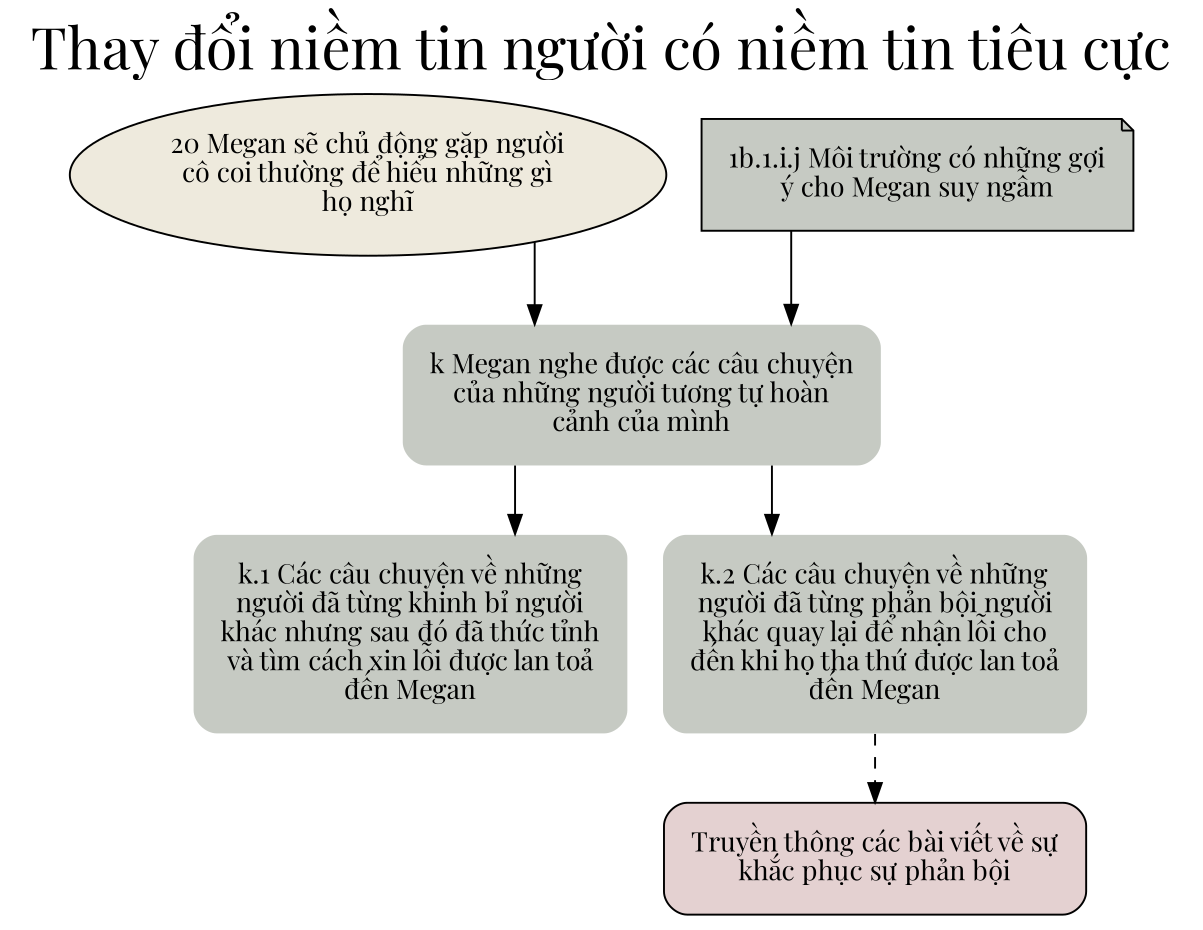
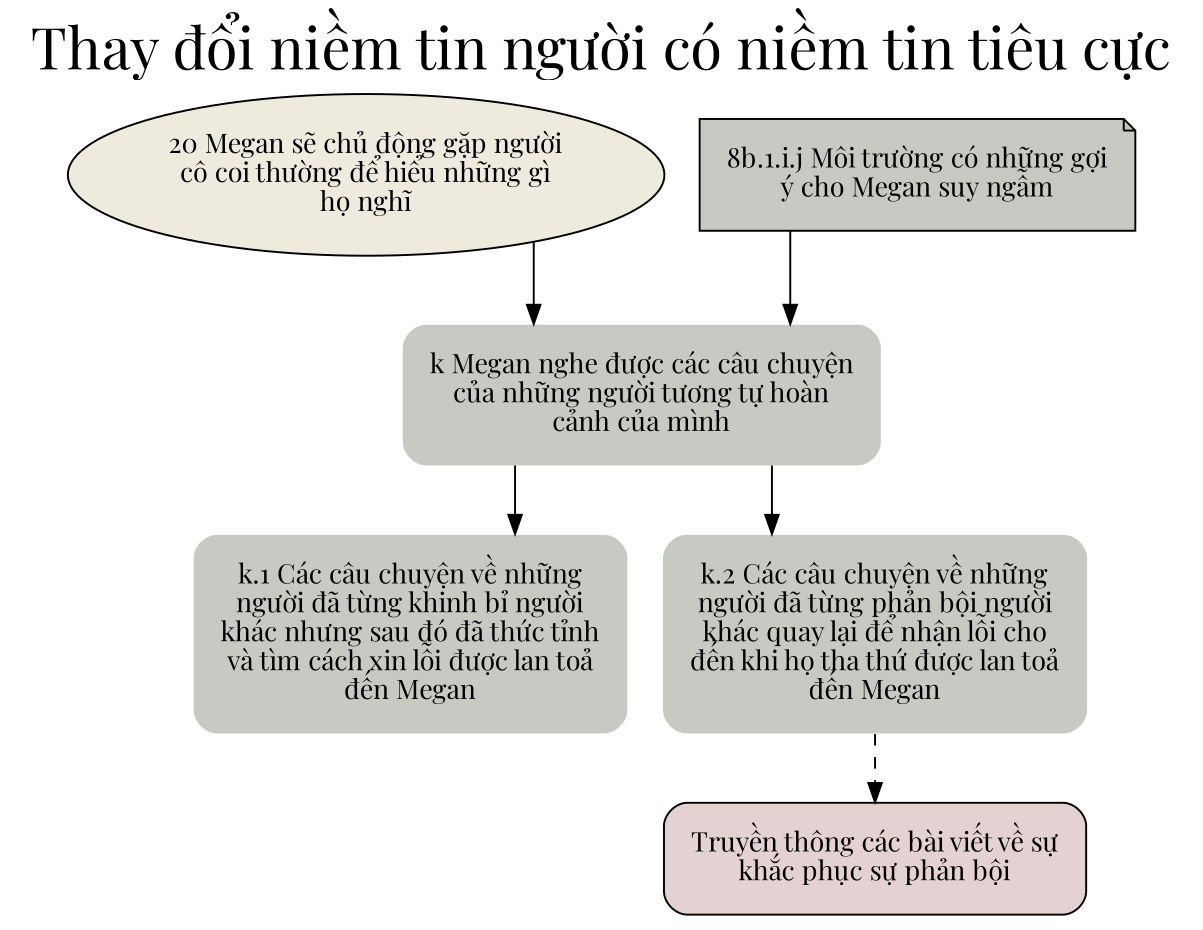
node "1b.1.i.j Môi trường có những gợi ý cho Megan suy ngẫm": label "1b.1.i.j Môi trường có những gợi ý cho Megan suy ngẫm" -> "8b.1.i.j Môi trường có những gợi ý cho Megan suy ngẫm"
